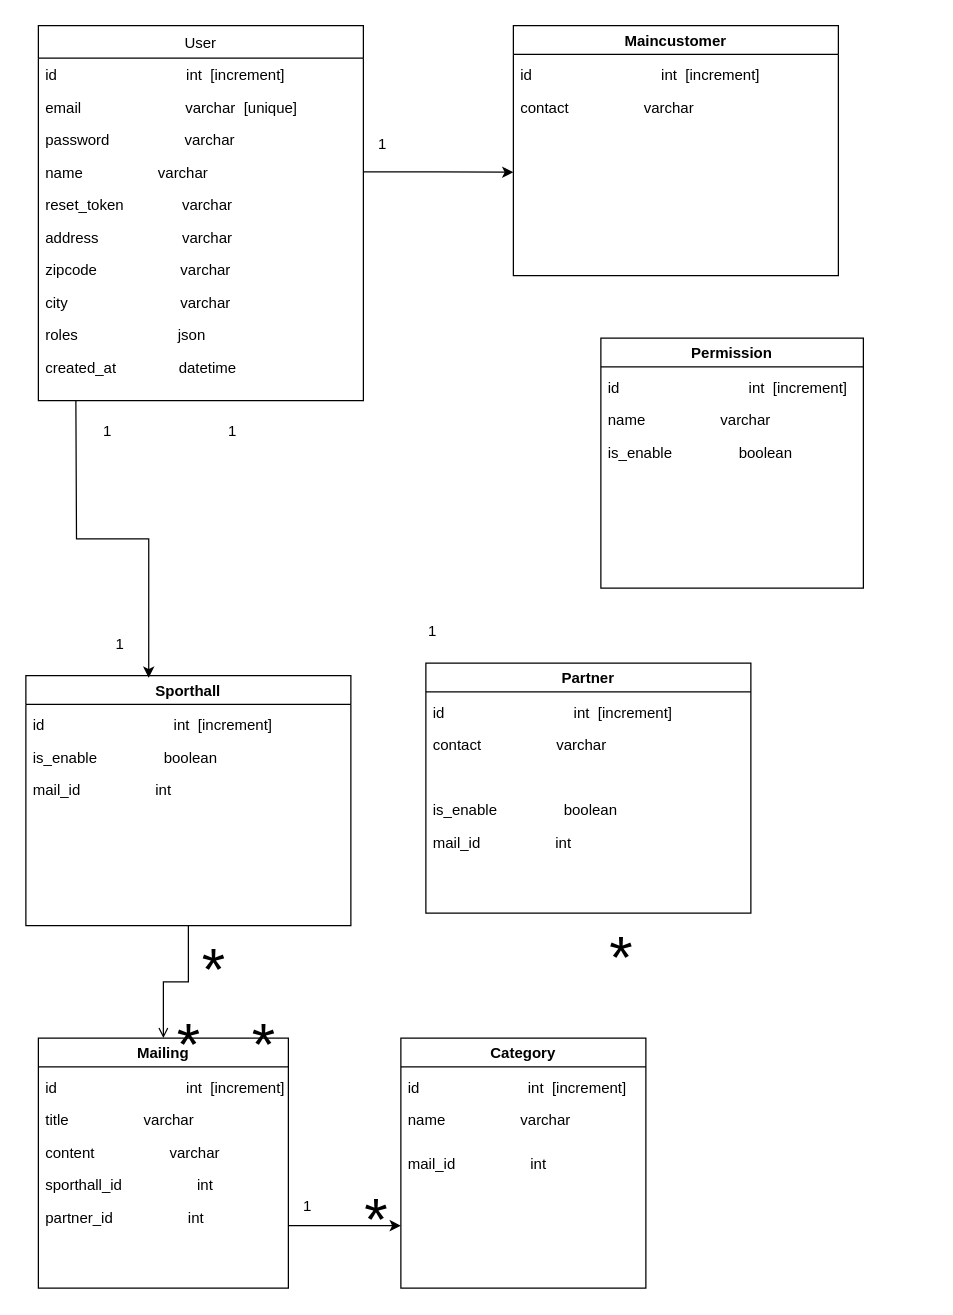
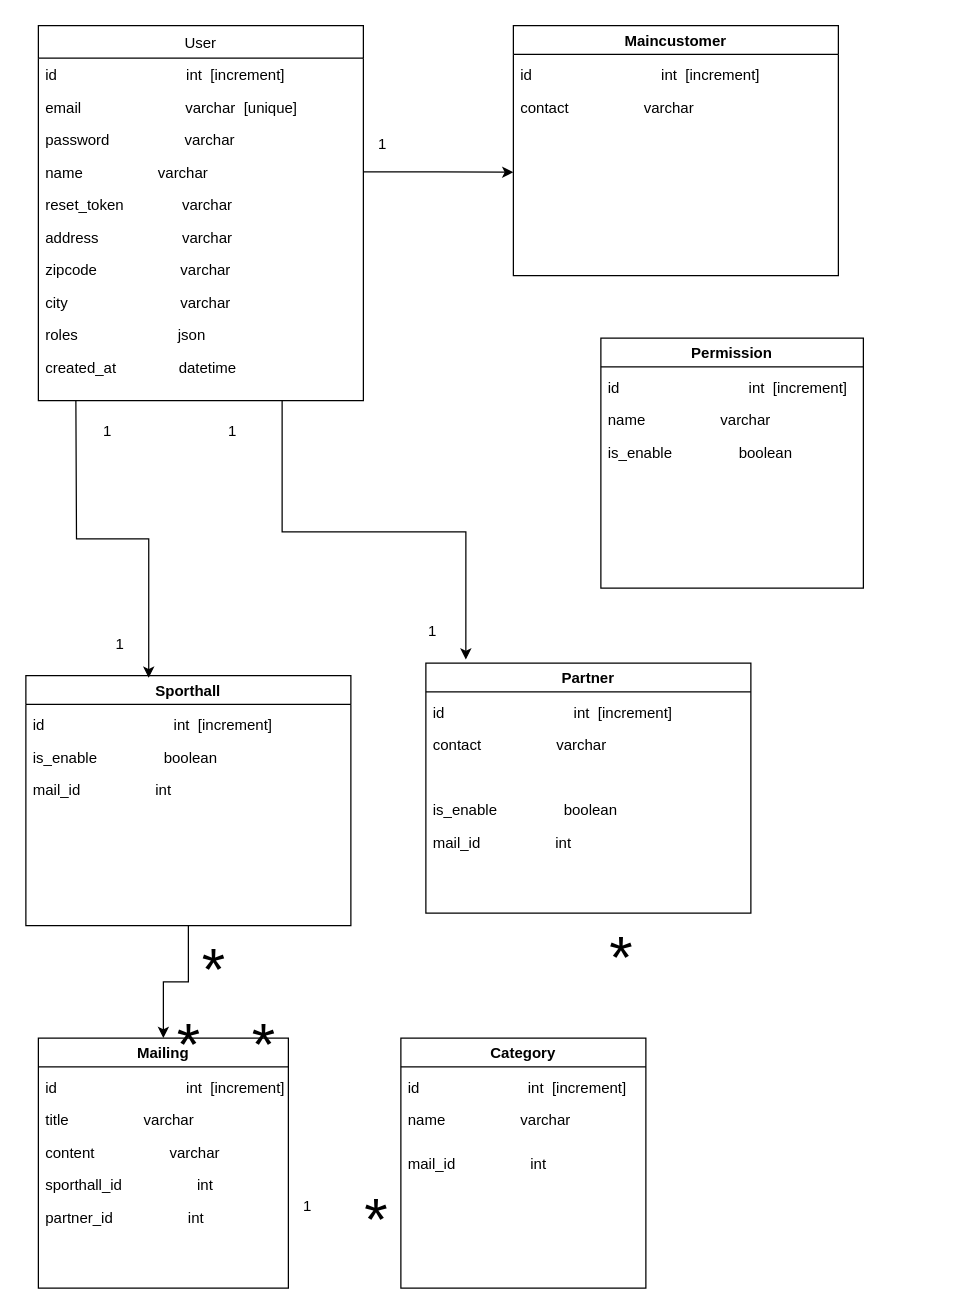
edge "User" -> "Partner": added
edge "Sporthall" -> "Mailing": arrowhead open -> classic
edge "Mailing" -> "Category": removed
